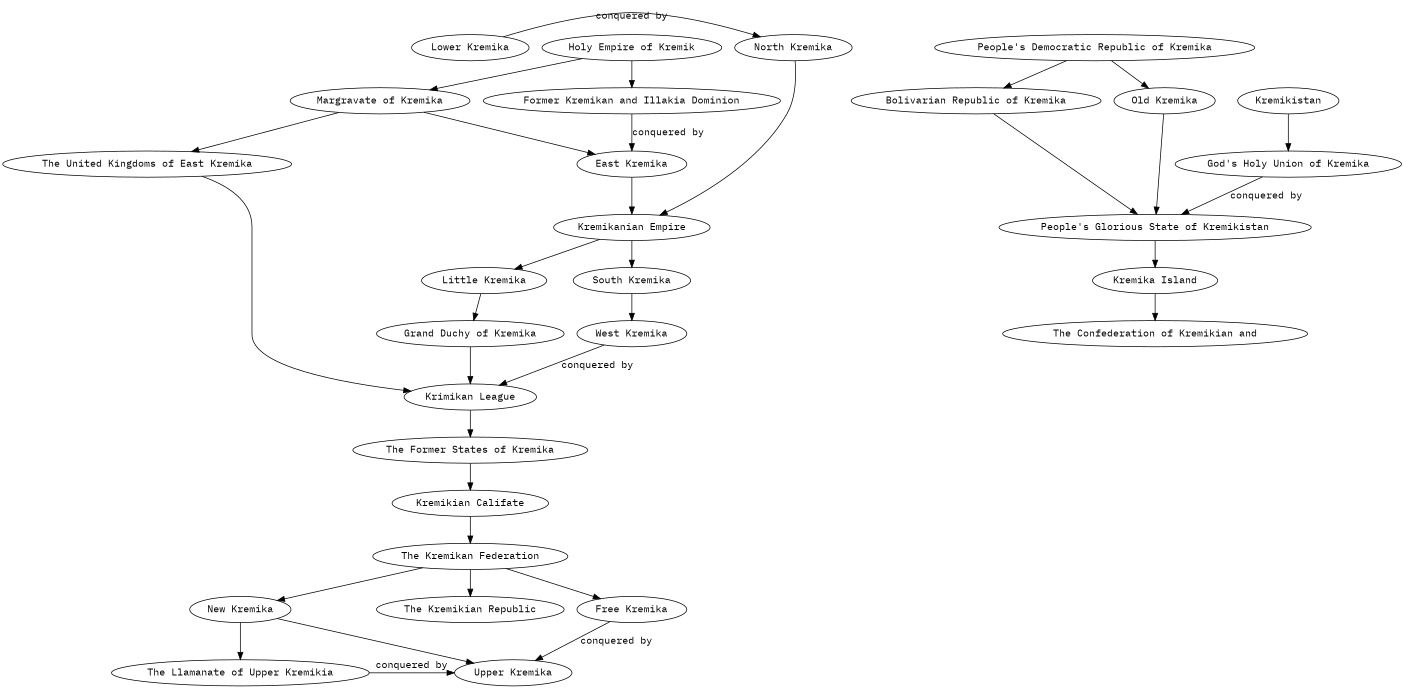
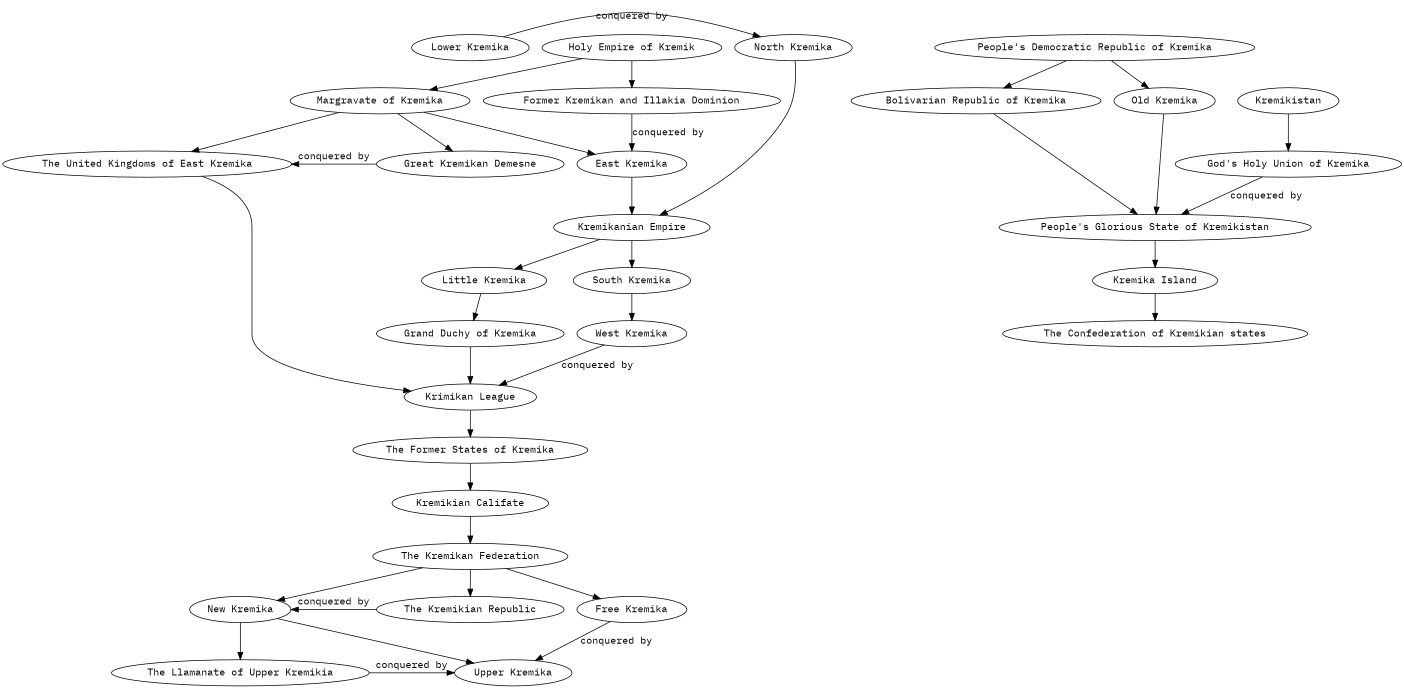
node "Great Kremikan Demesne": added
node "The Confederation of Kremikian and": label "The Confederation of Kremikian and" -> "The Confederation of Kremikian states"
edge "The Kremikian Republic" -> "New Kremika": added, label "conquered by"
